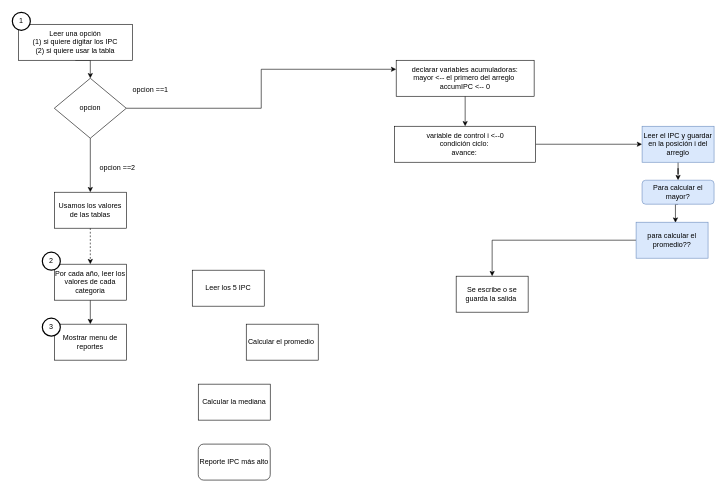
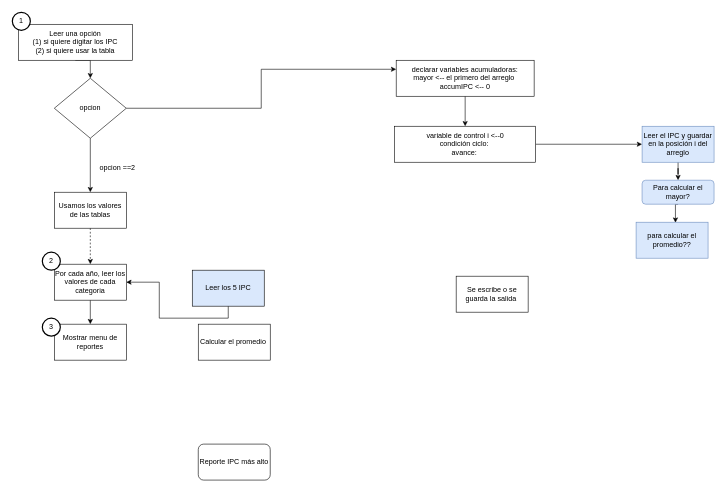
node "opcion ==1": removed
edge "para calcular el promedio??" -> "Se escribe o se guarda la salida": removed
node "Leer los 5 IPC": fillcolor #ffffff -> #dae8fc
edge "Leer los 5 IPC" -> "Por cada año, leer los valores de cada categoria": added
node "Calcular el promedio": moved (282, 342) -> (234, 342)
node "Calcular la mediana": removed
